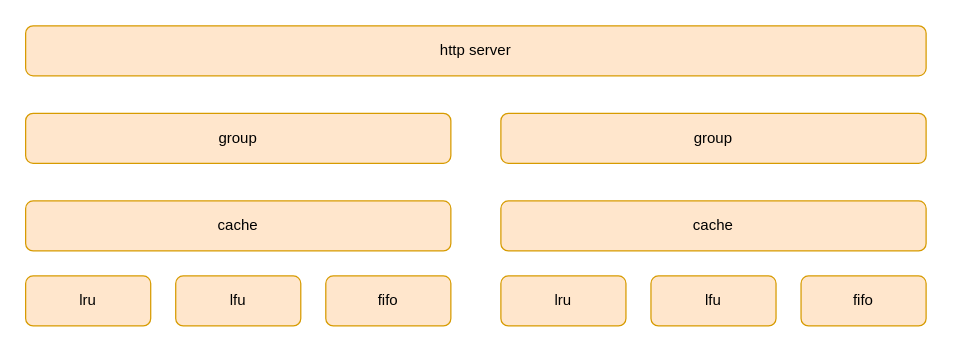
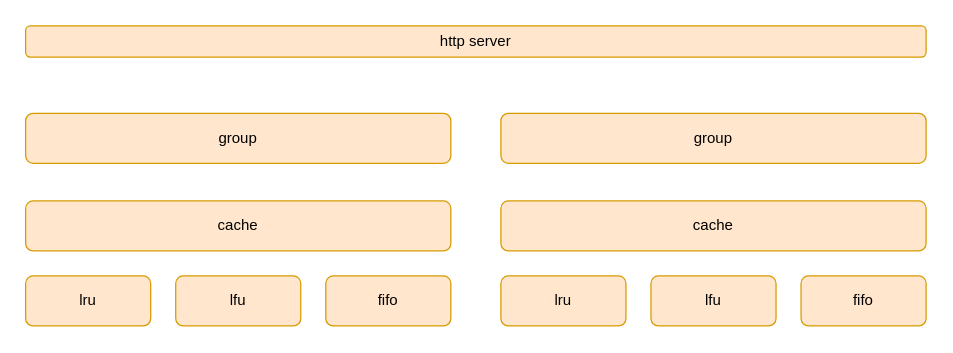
node "http server": size 900x50 -> 900x31
